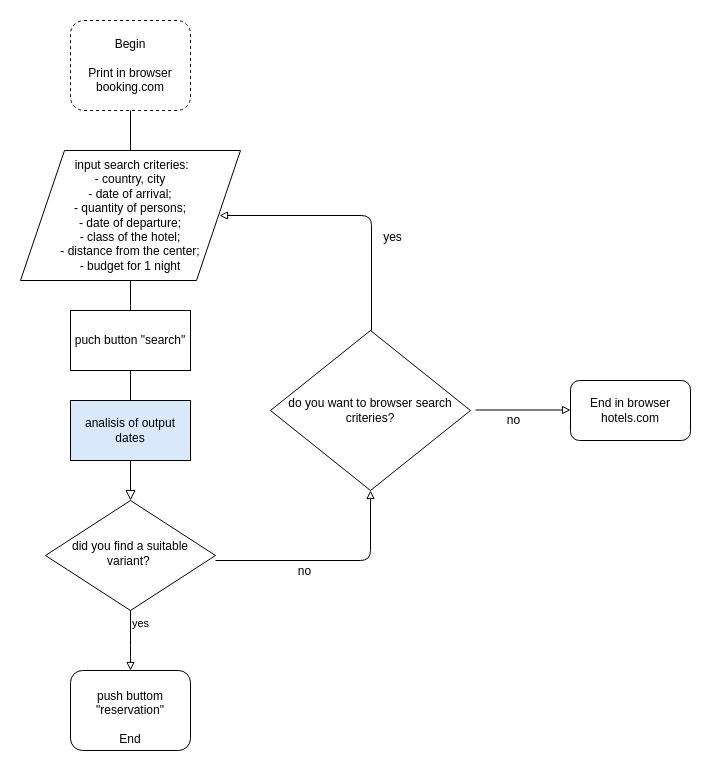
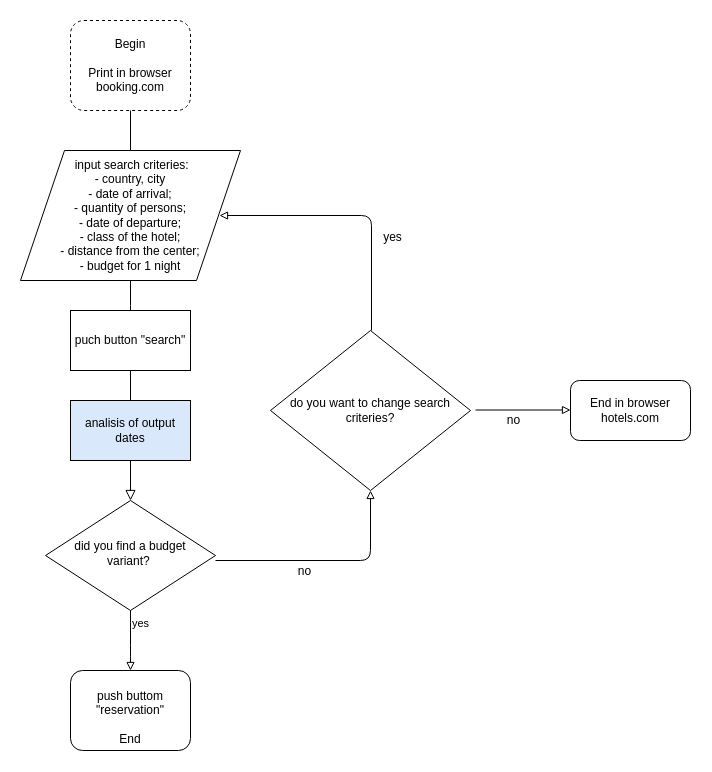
node "do you want to browser search criteries?": label "do you want to browser search criteries?" -> "do you want to change search criteries?"
node "did you find a suitable variant?": label "did you find a suitable variant?" -> "did you find a budget variant?"
